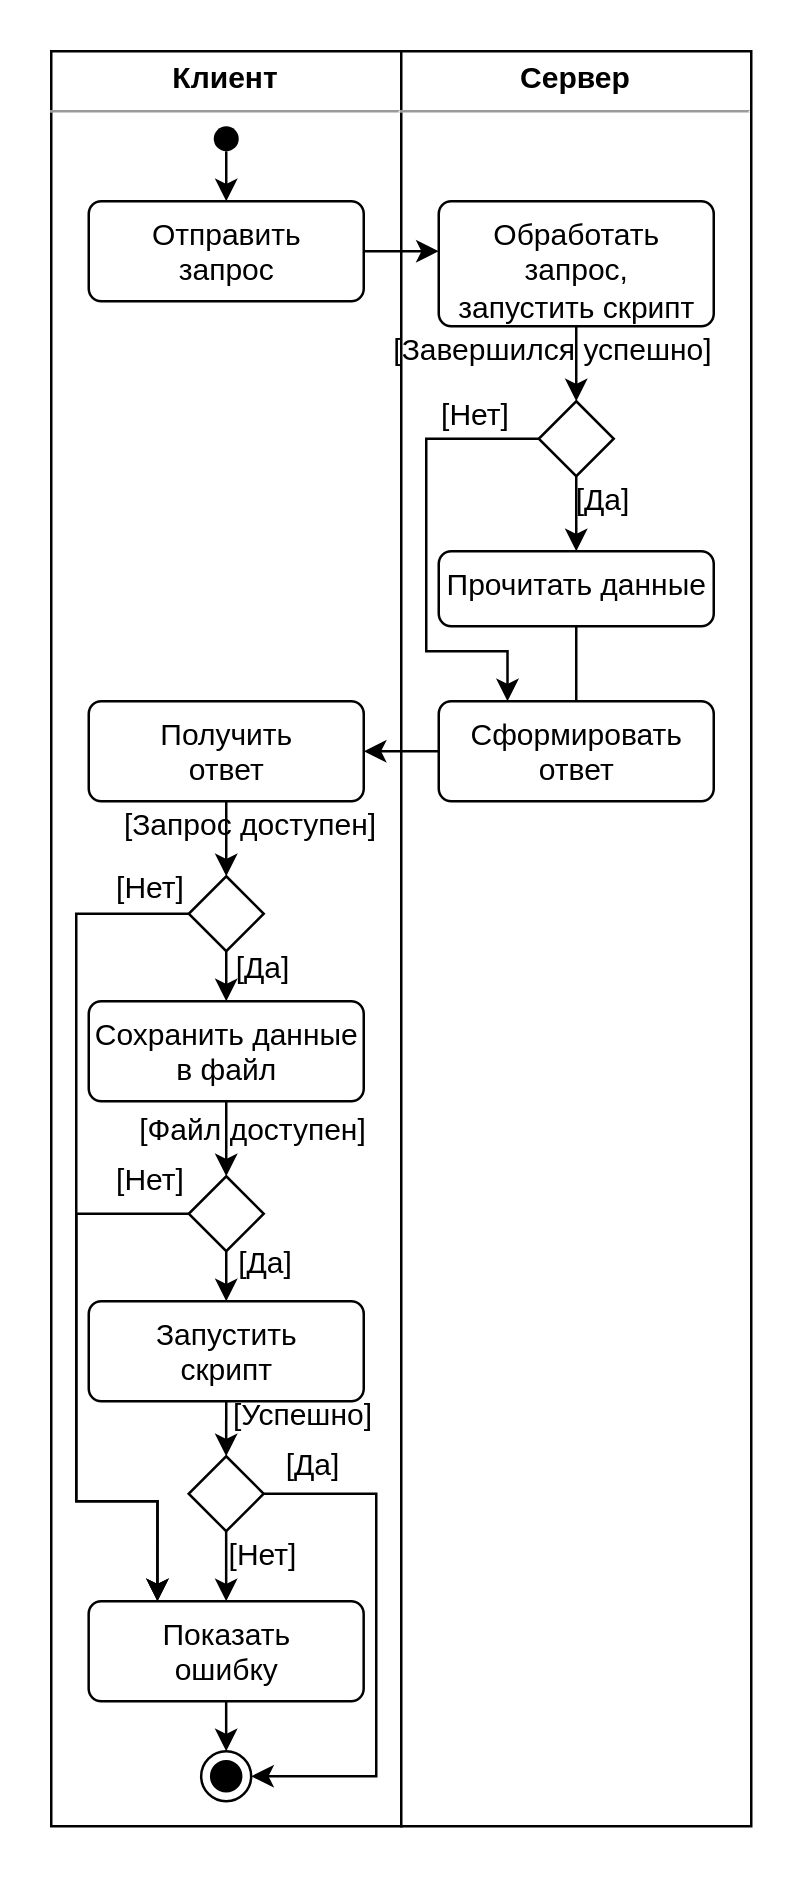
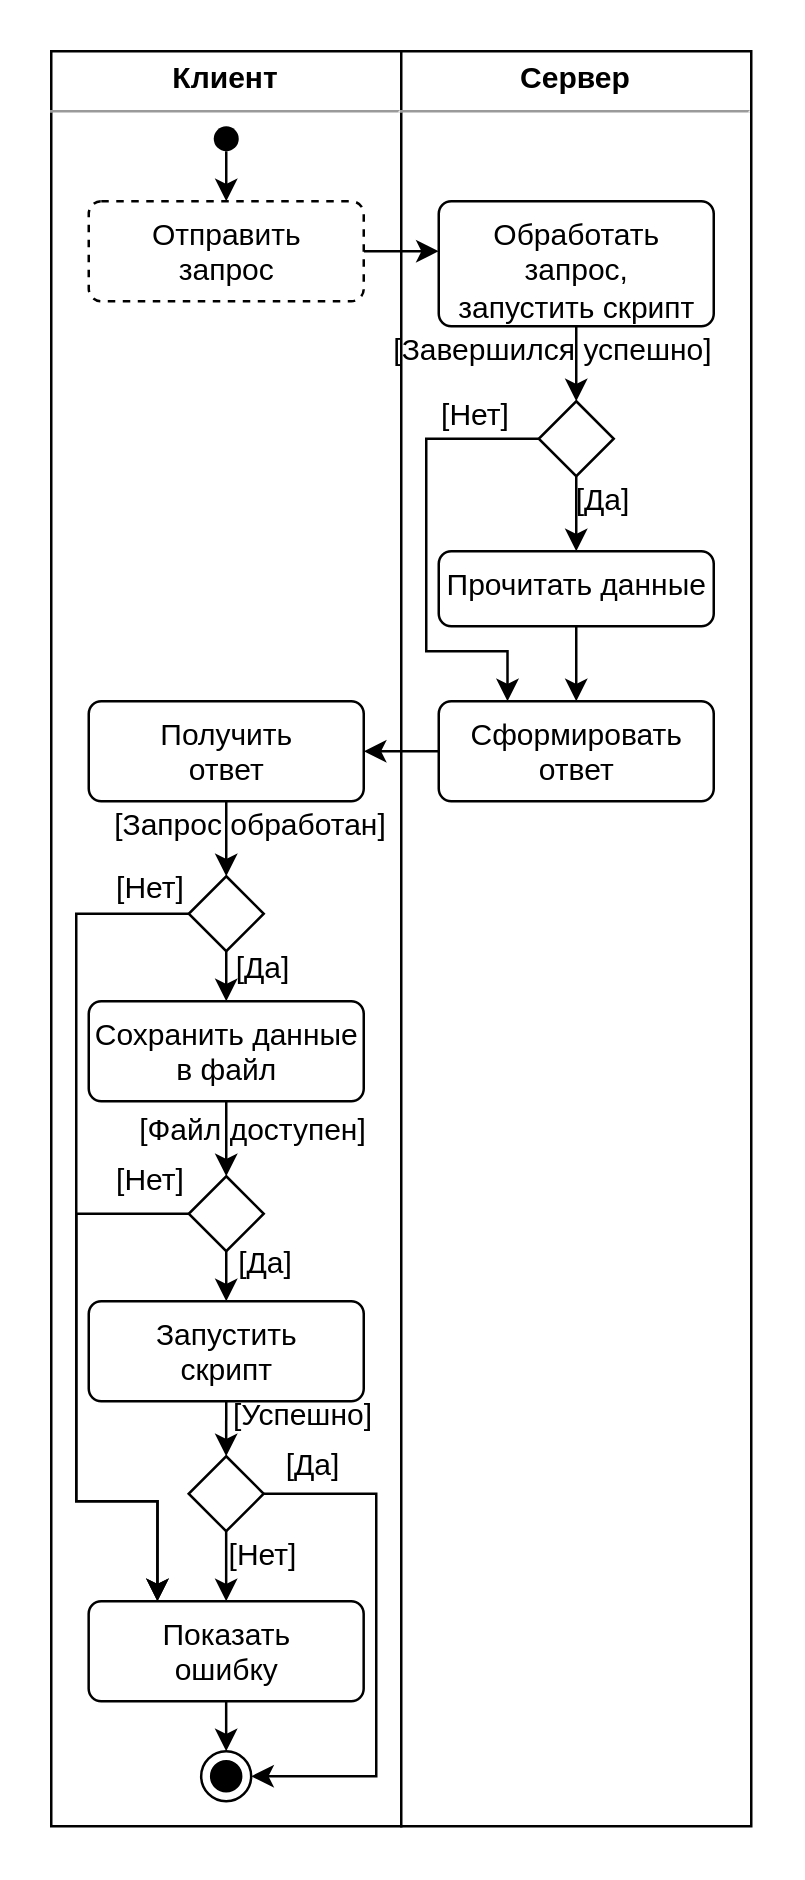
node "Отправить запрос": style solid -> dashed
edge "Прочитать данные" -- "Сформировать ответ": arrowhead none -> classic
node "[Запрос доступен]": label "[Запрос доступен]" -> "[Запрос обработан]"
